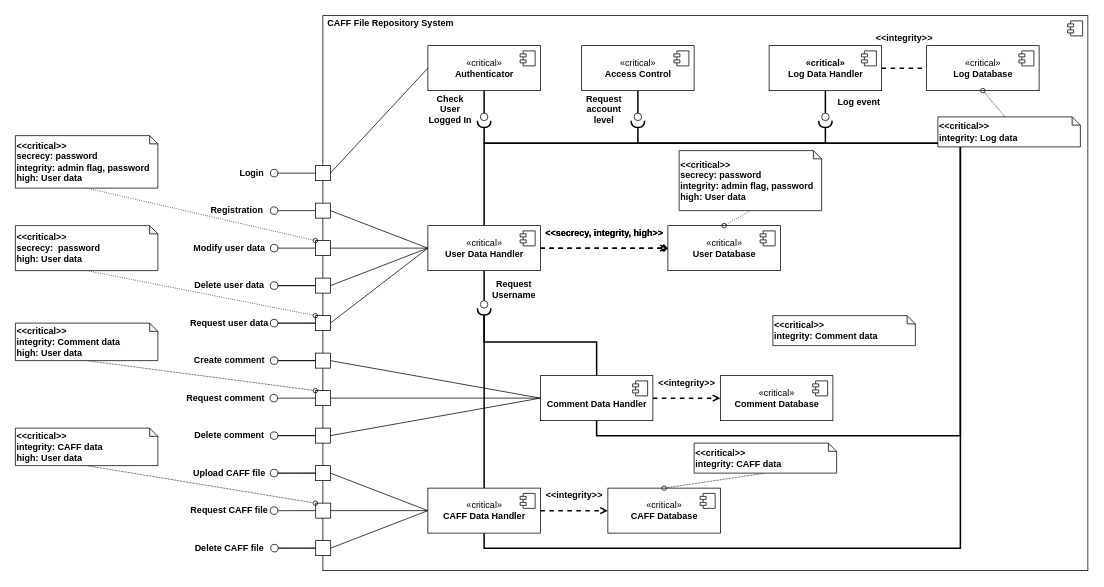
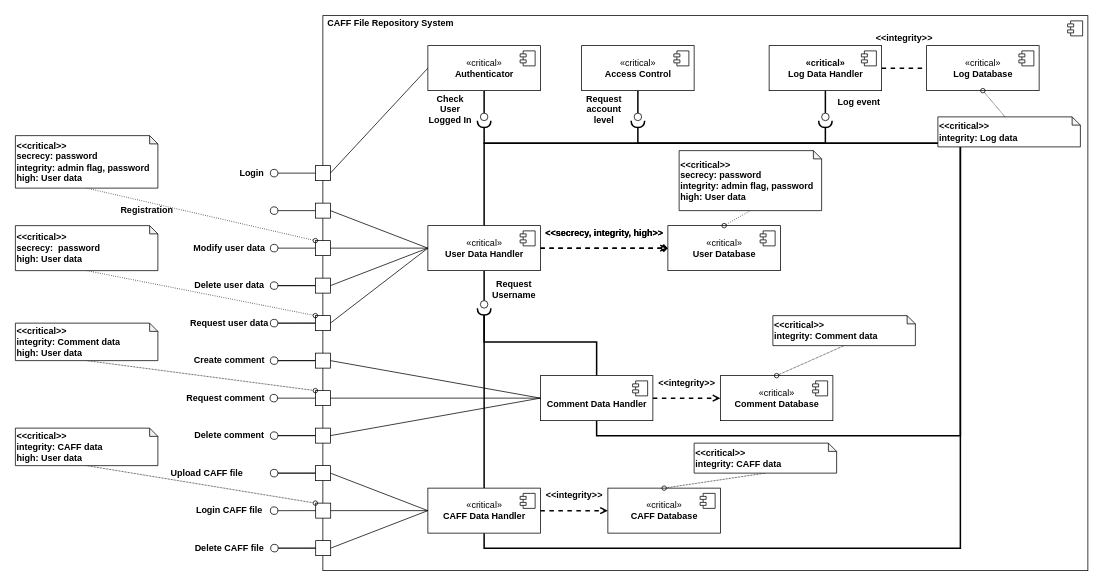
node "Registration": moved (236, 210) -> (146, 210)
edge "<<critical>> integrity: Comment data" -> "«critical» Comment Database": added
node "Upload CAFF file": moved (229, 473) -> (206, 473)
node "Request CAFF file": label "Request CAFF file" -> "Login CAFF file"
